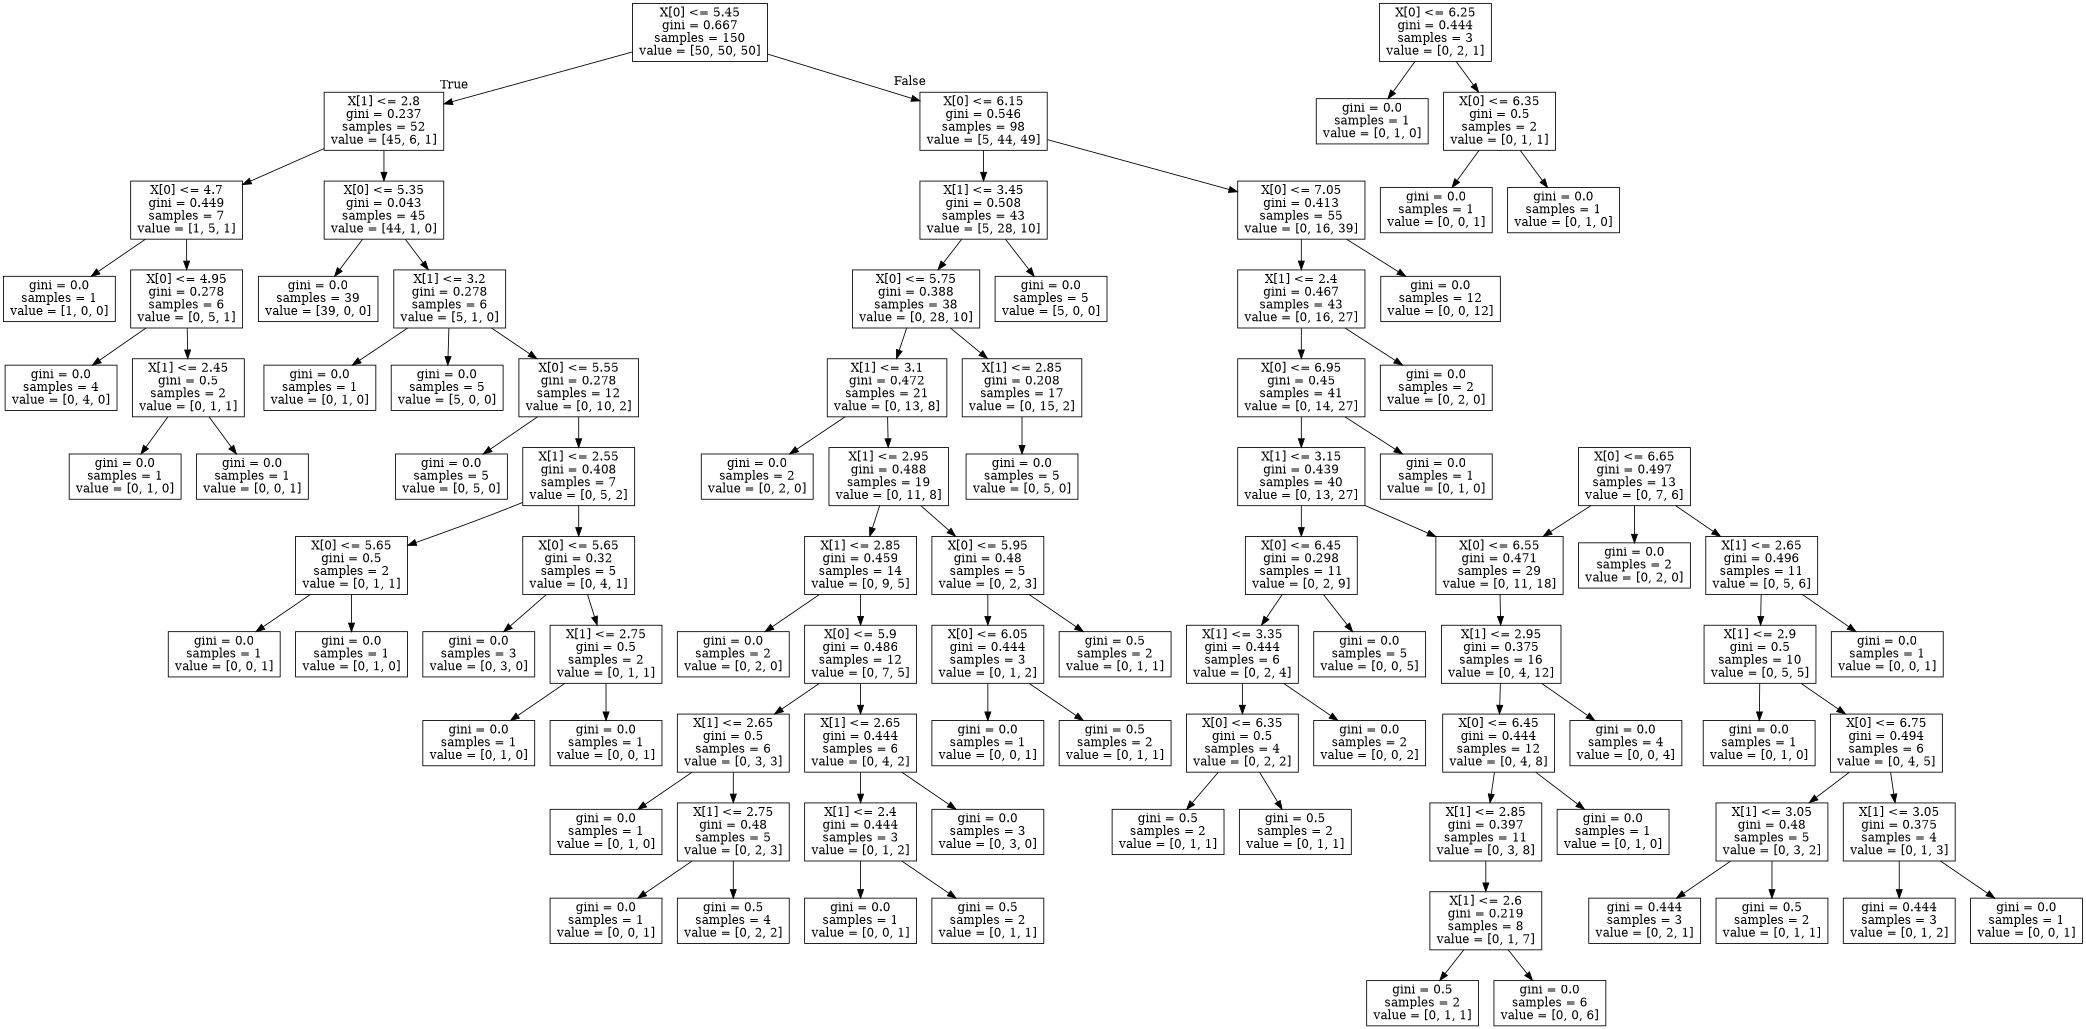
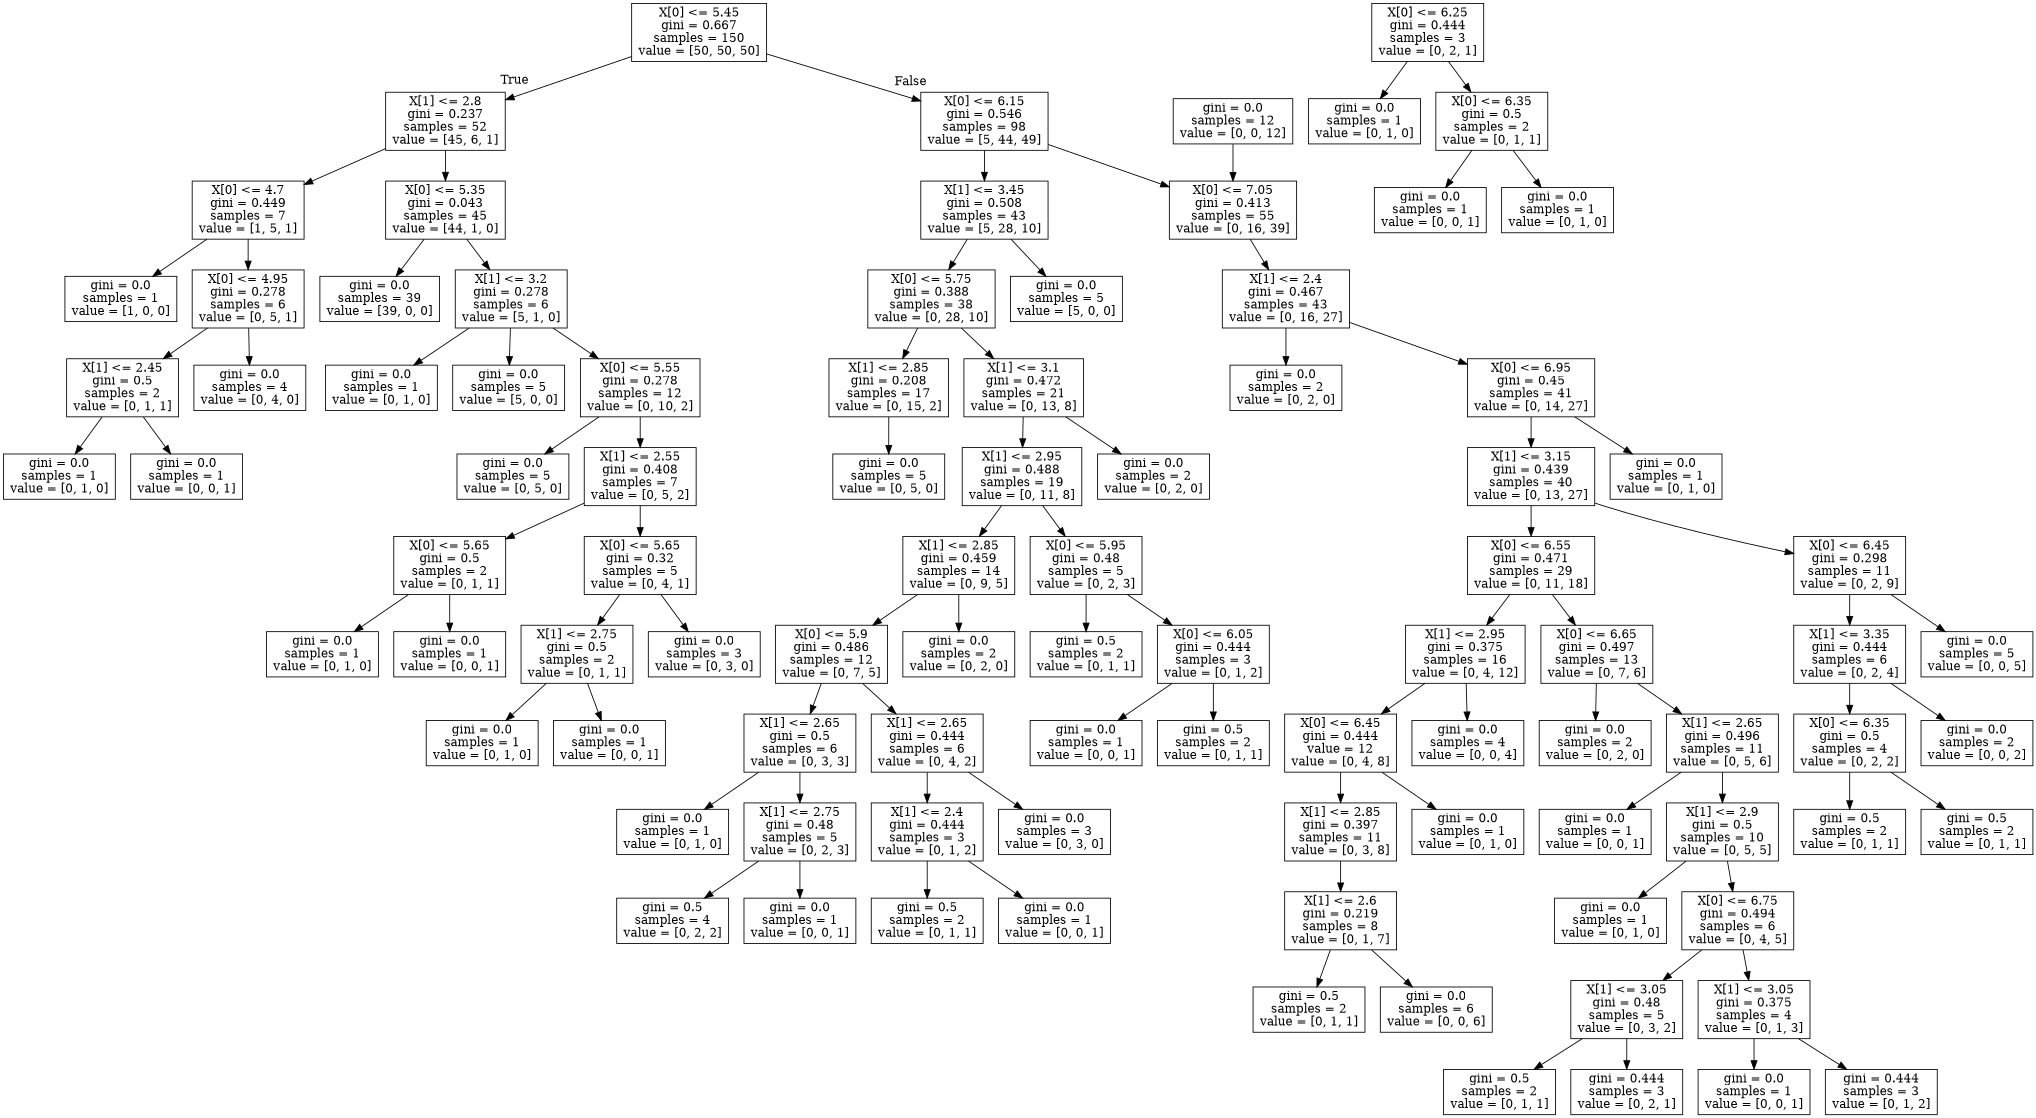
edge "X[0] <= 7.05 gini = 0.413 samples = 55 value = [0, 16, 39]" -> "gini = 0.0 samples = 12 value = [0, 0, 12]": reversed
edge "X[0] <= 6.65 gini = 0.497 samples = 13 value = [0, 7, 6]" -> "X[0] <= 6.55 gini = 0.471 samples = 29 value = [0, 11, 18]": reversed
node "X[0] <= 6.45 gini = 0.444 samples = 12 value = [0, 4, 8]": label "X[0] <= 6.45 gini = 0.444 samples = 12 value = [0, 4, 8]" -> "X[0] <= 6.45 gini = 0.444 value = 12 value = [0, 4, 8]"
